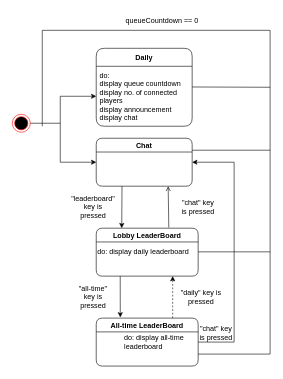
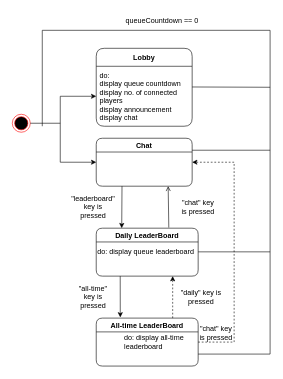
node "Daily": label "Daily" -> "Lobby"
node "Lobby LeaderBoard": label "Lobby LeaderBoard" -> "Daily LeaderBoard"
edge "All-time LeaderBoard" -> "Chat": style solid -> dashed
node "do: display daily leaderboard": label "do: display daily leaderboard" -> "do: display queue leaderboard"
